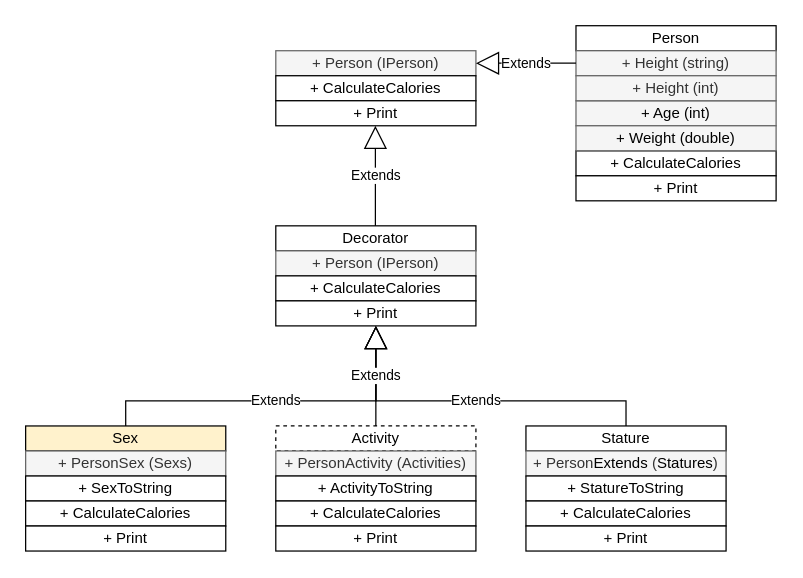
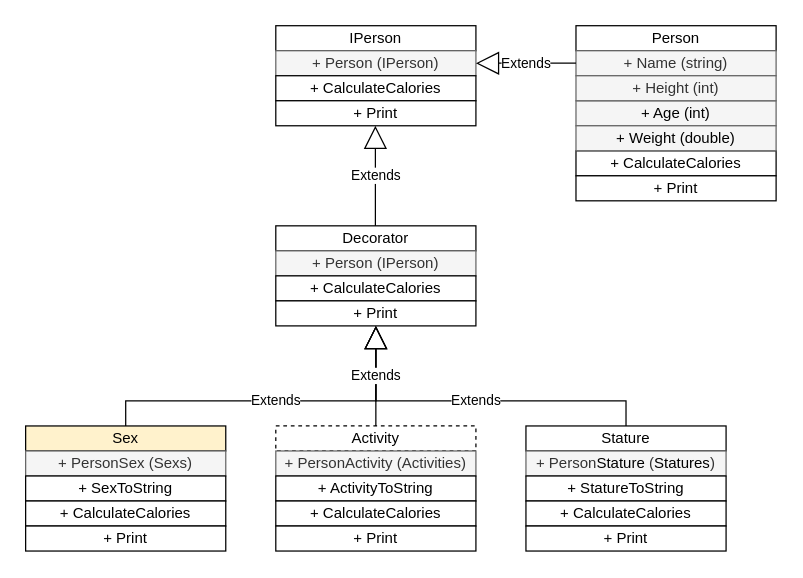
node "IPerson": added
node "+ Height (string)": label "+ Height (string)" -> "+ Name (string)"
node "+ PersonExtends (Statures)": label "+ PersonExtends (Statures)" -> "+ PersonStature (Statures)"
